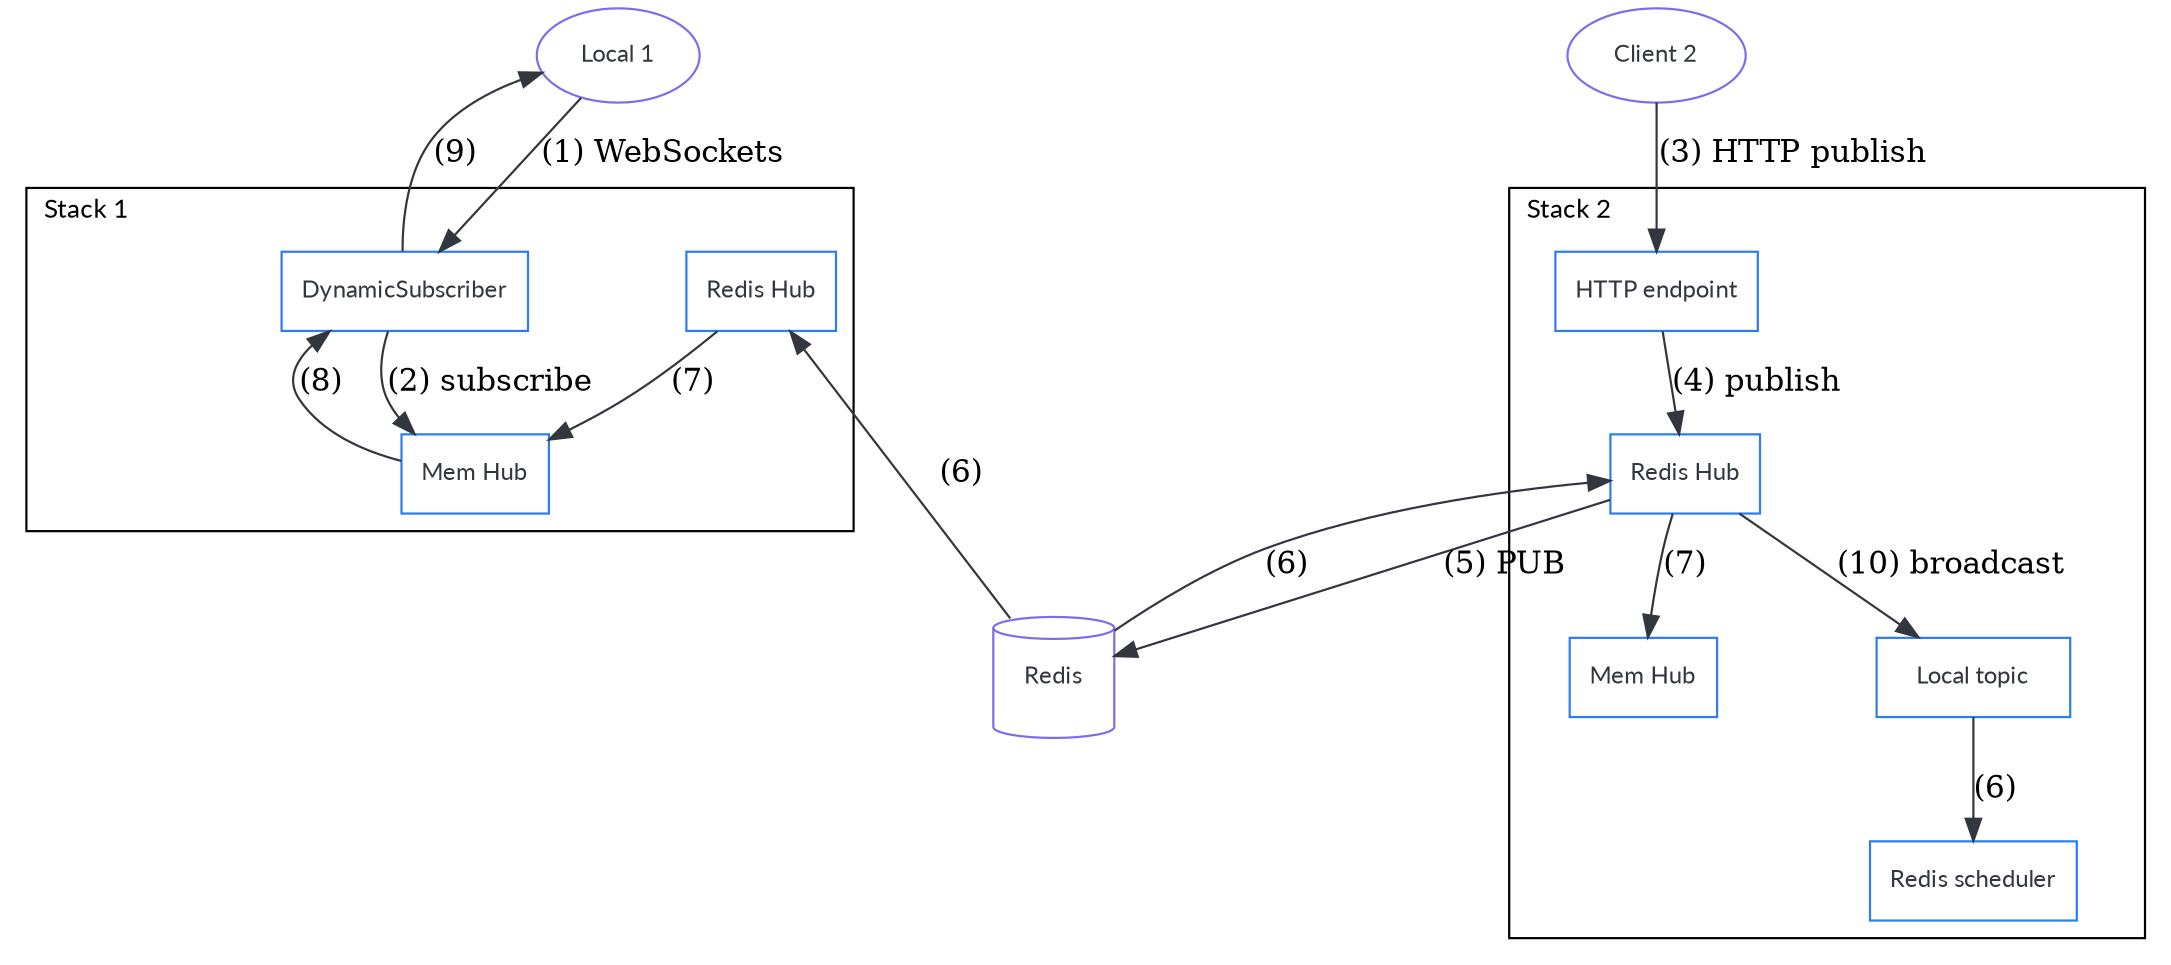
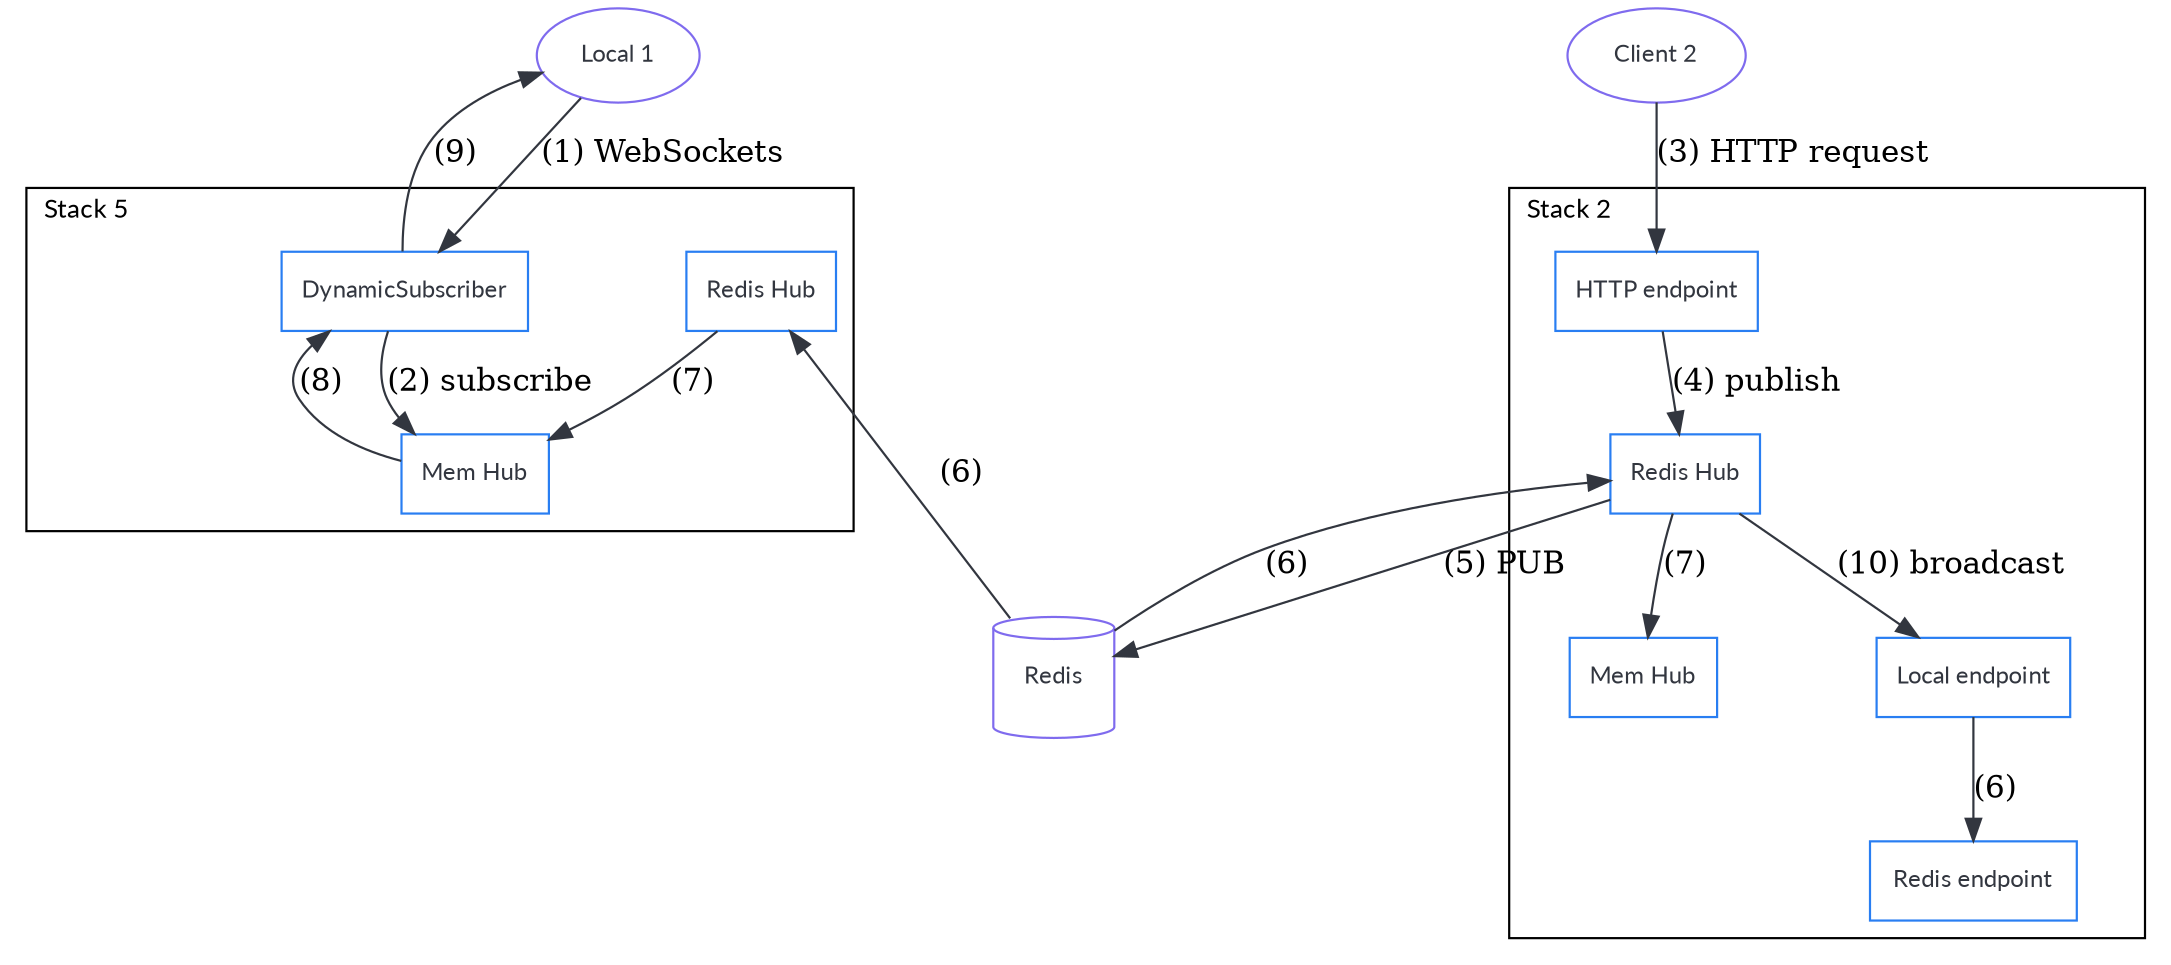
edge "Client 2" -> "HTTP endpoint": label "(3) HTTP publish" -> "(3) HTTP request"
cluster "Stack 1": label "Stack 1" -> "Stack 5"
node "Local topic": label "Local topic" -> "Local endpoint"
node "Redis scheduler": label "Redis scheduler" -> "Redis endpoint"
